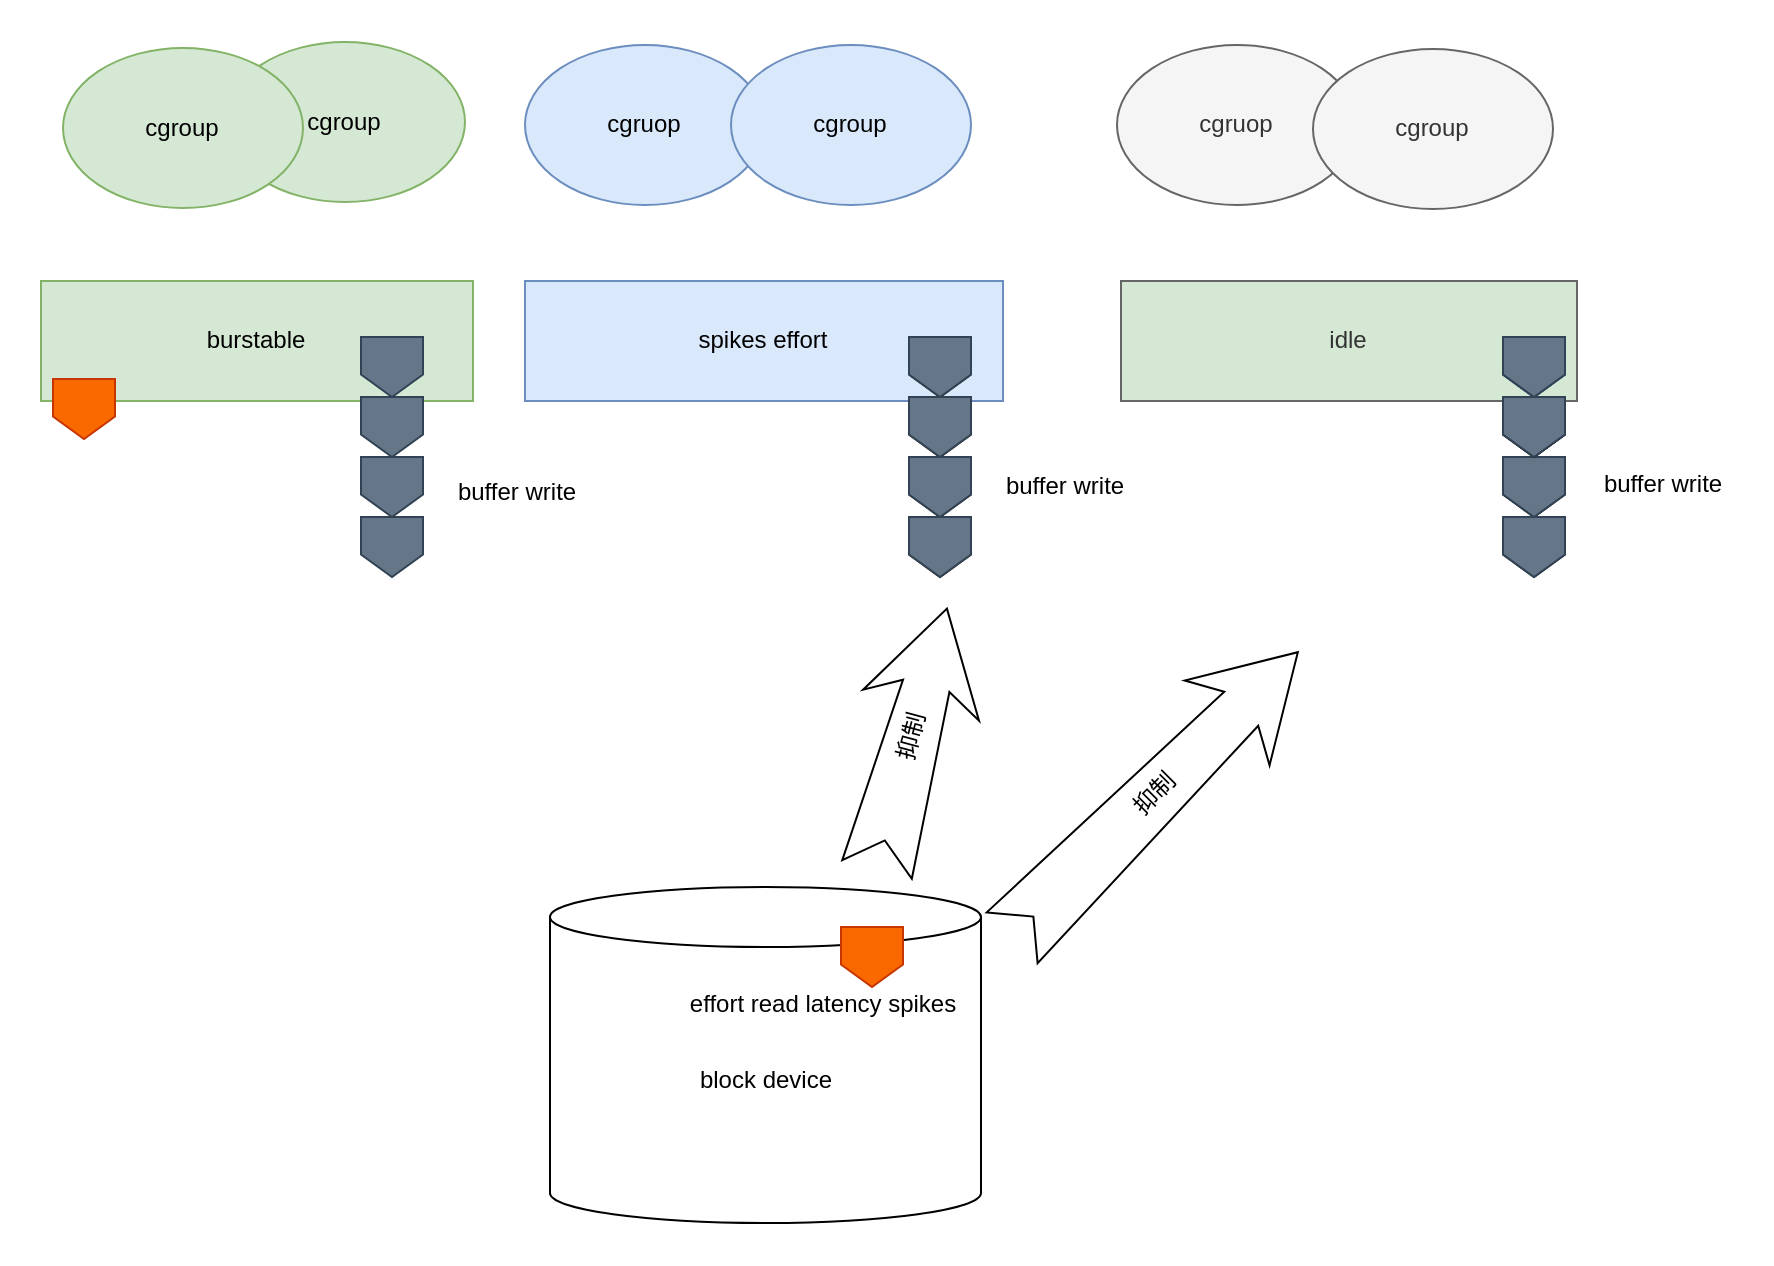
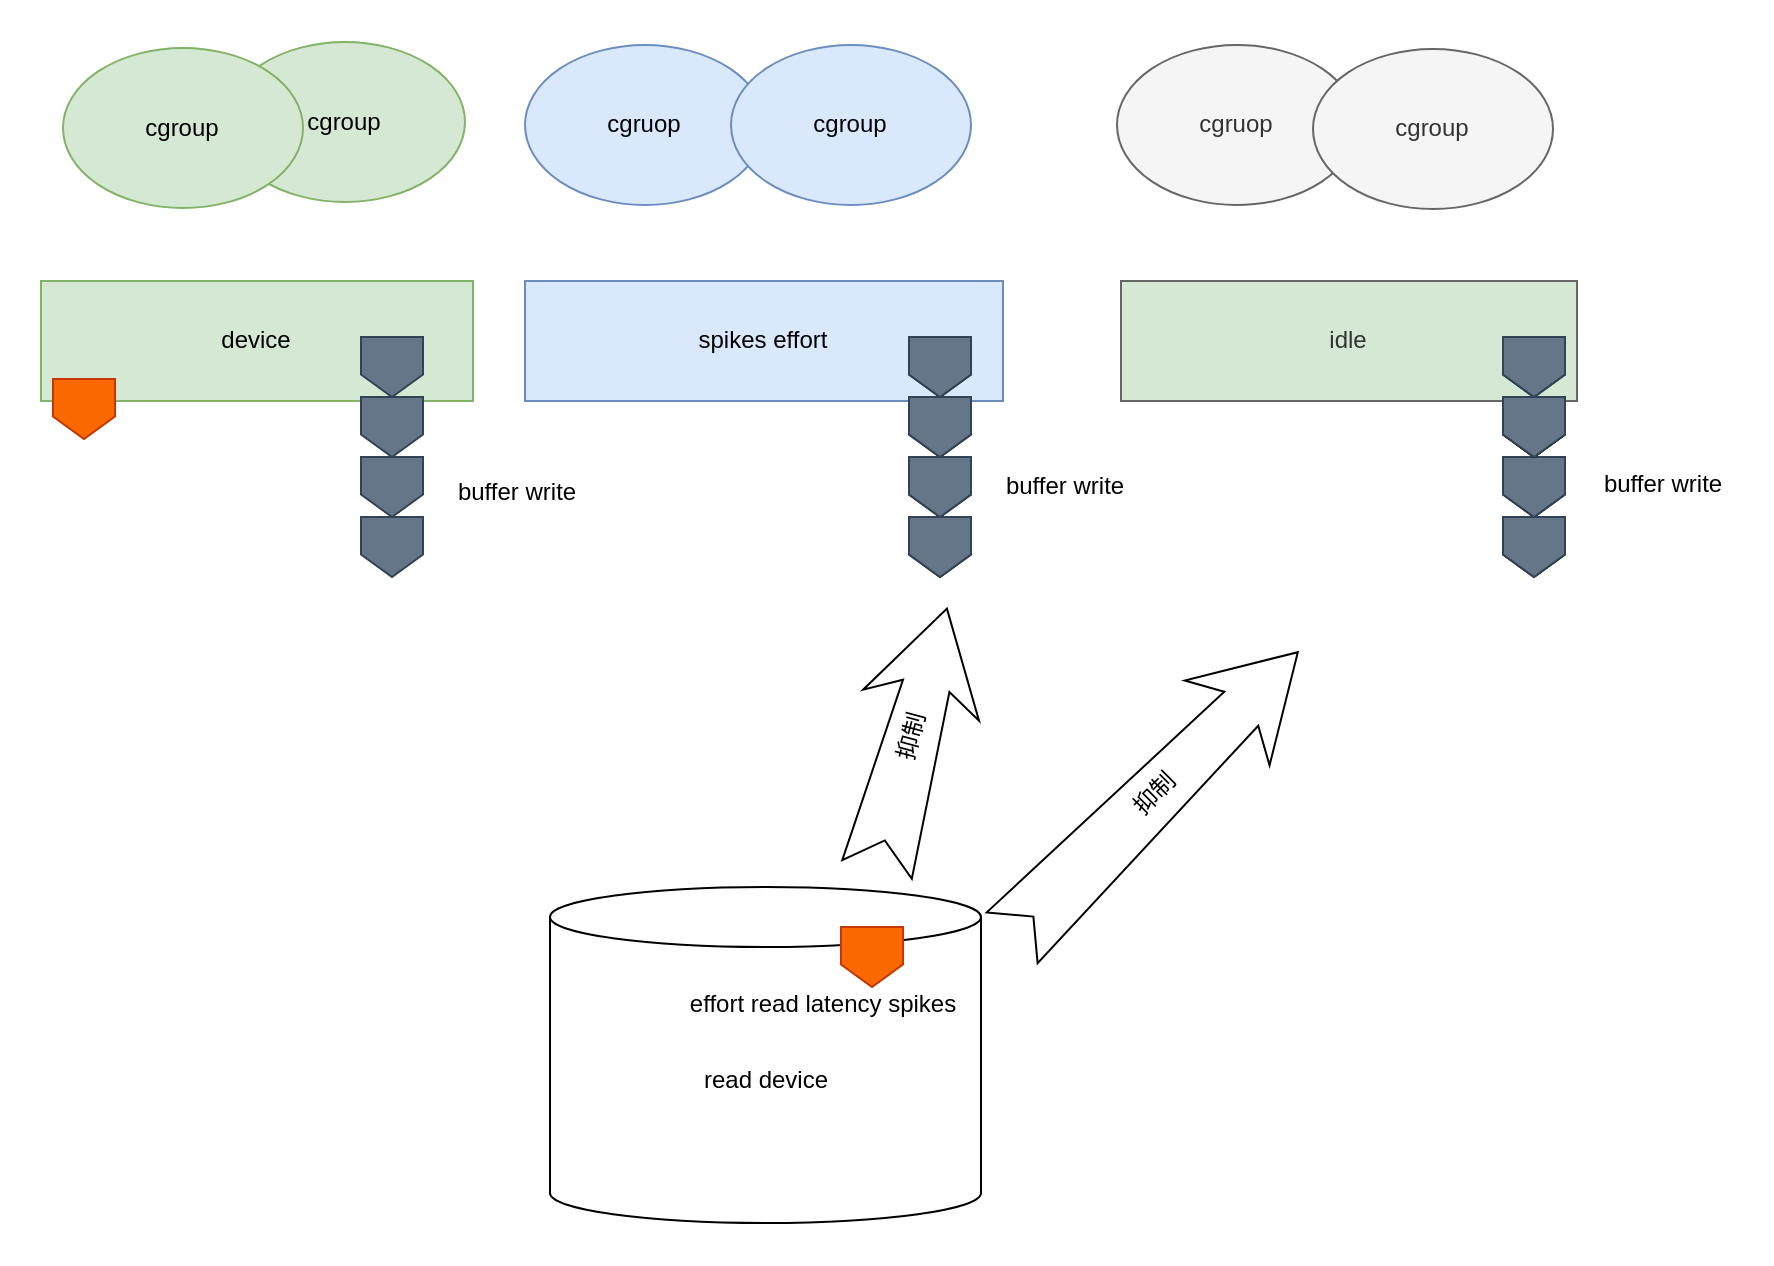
node "burstable": label "burstable" -> "device"
node "block device": label "block device" -> "read device"
